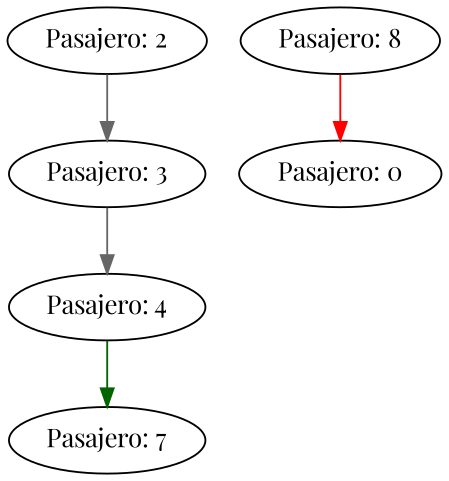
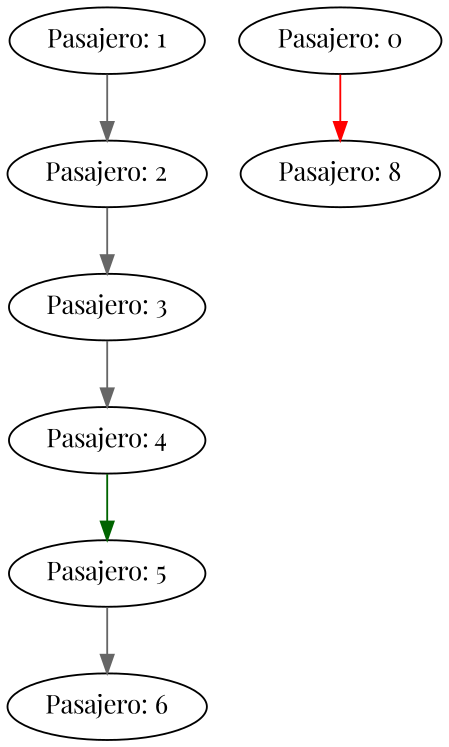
node "Pasajero: 1": added
edge "Pasajero: 8" -> "Pasajero: 0": reversed
node "Pasajero: 7": label "Pasajero: 7" -> "Pasajero: 5"
node "Pasajero: 6": added
